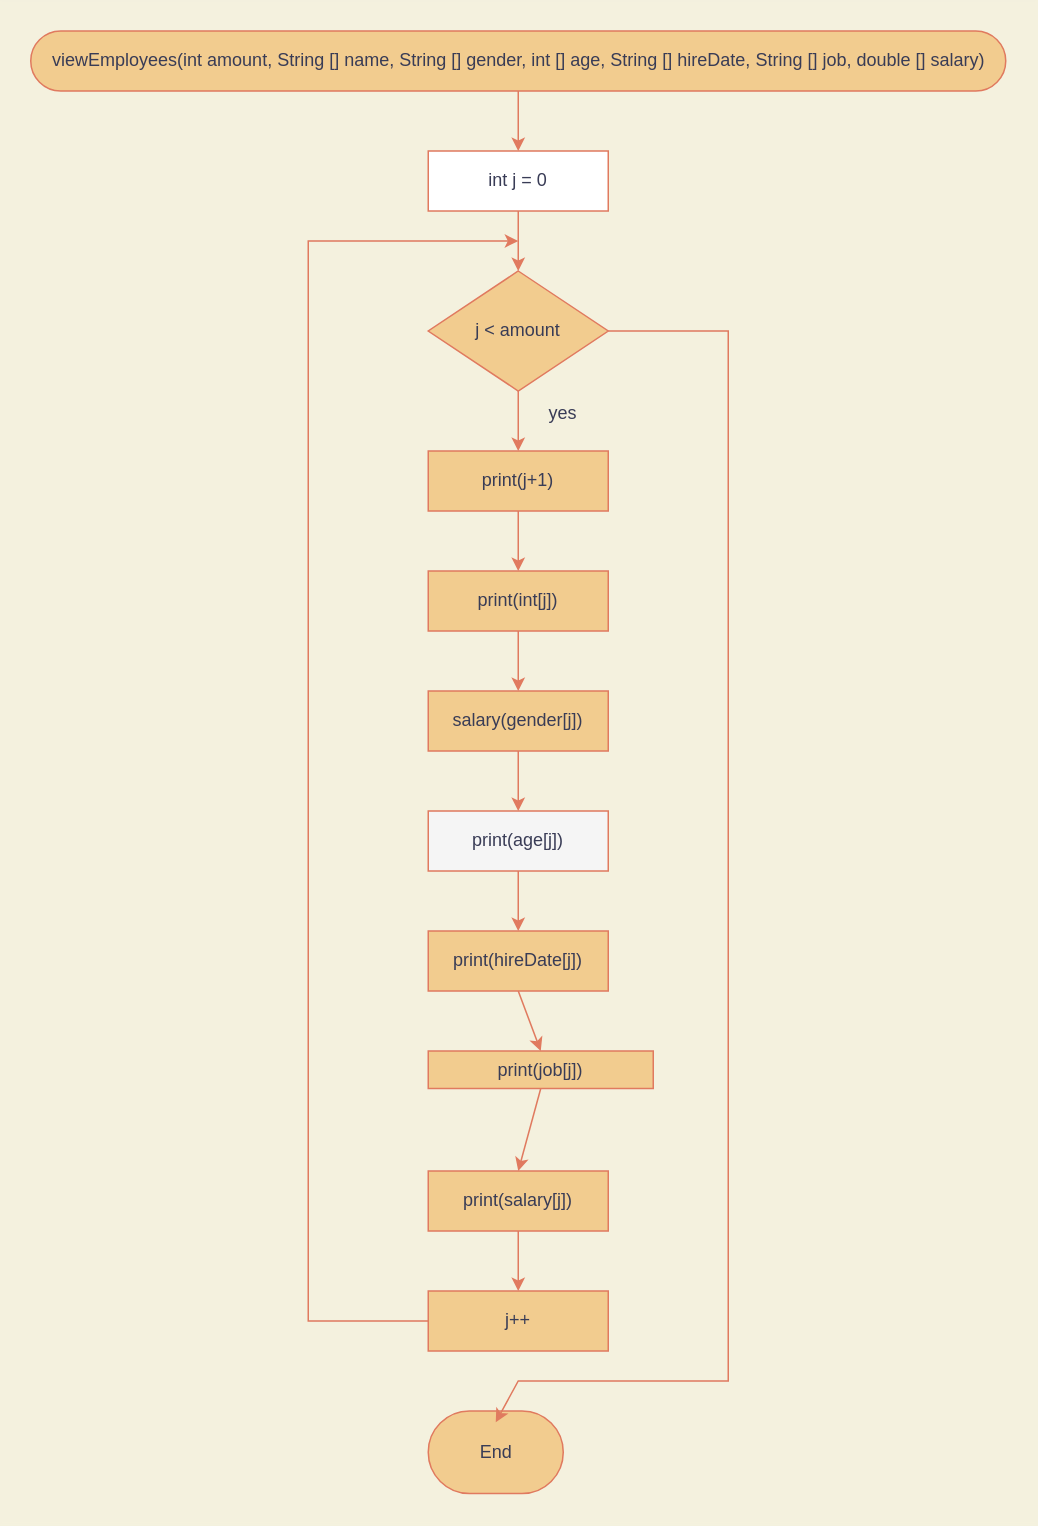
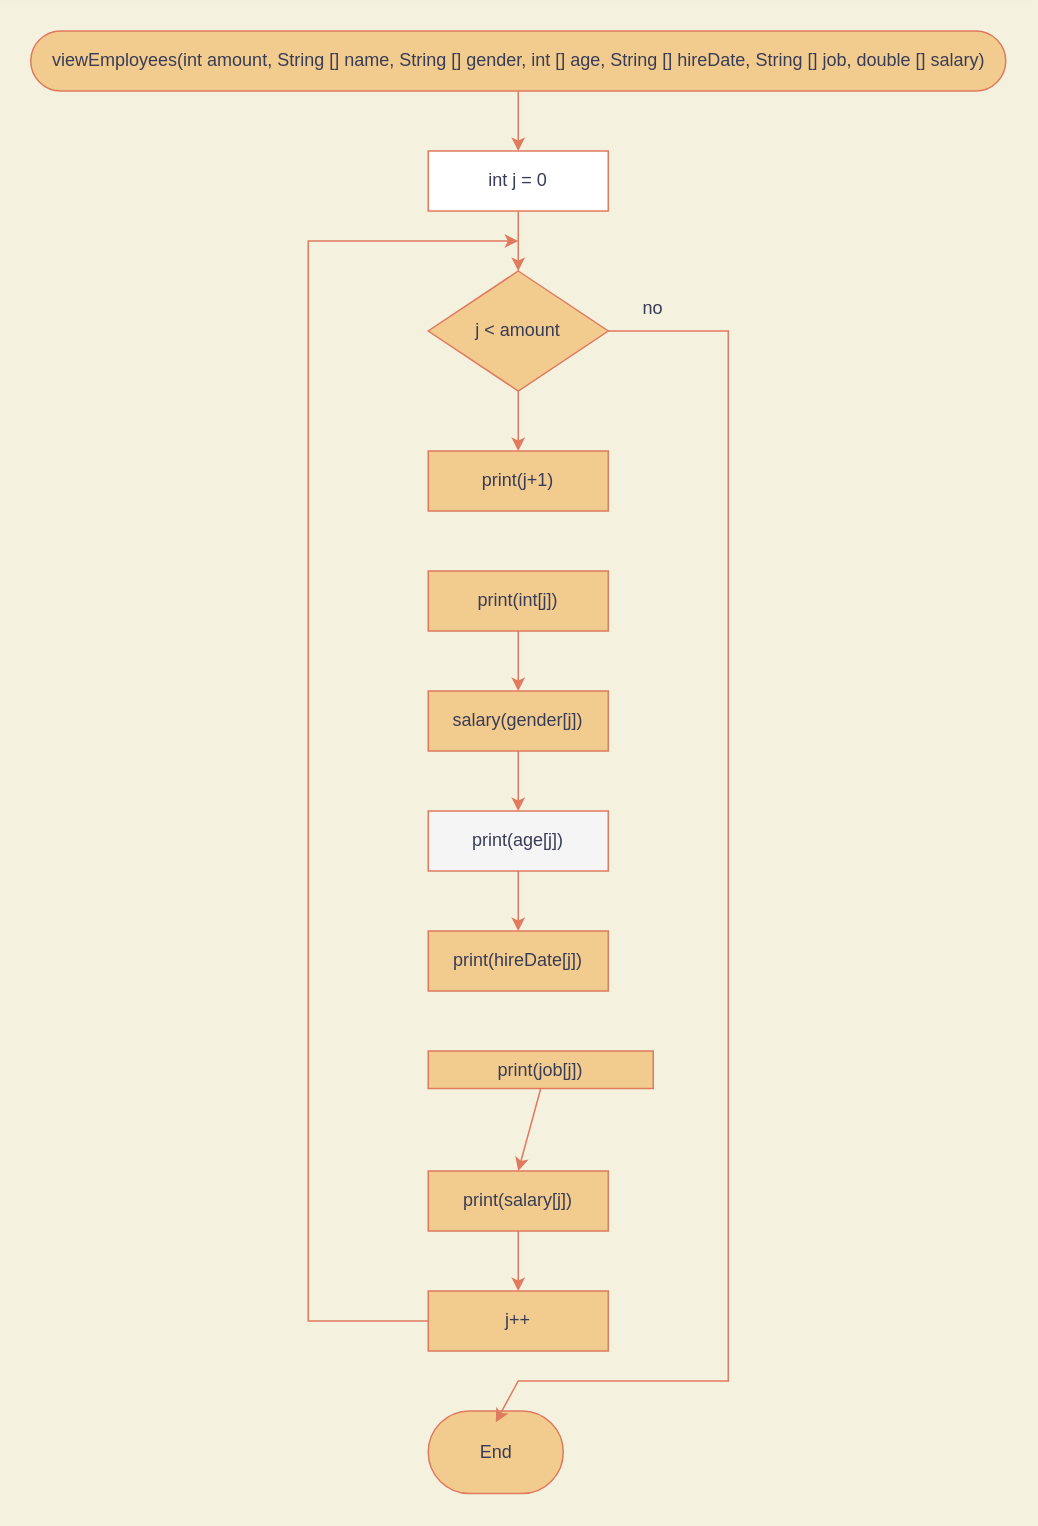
node "no": added
node "yes": removed
edge "print(j+1)" -> "print(int[j])": removed
edge "print(hireDate[j])" -> "print(job[j])": removed
